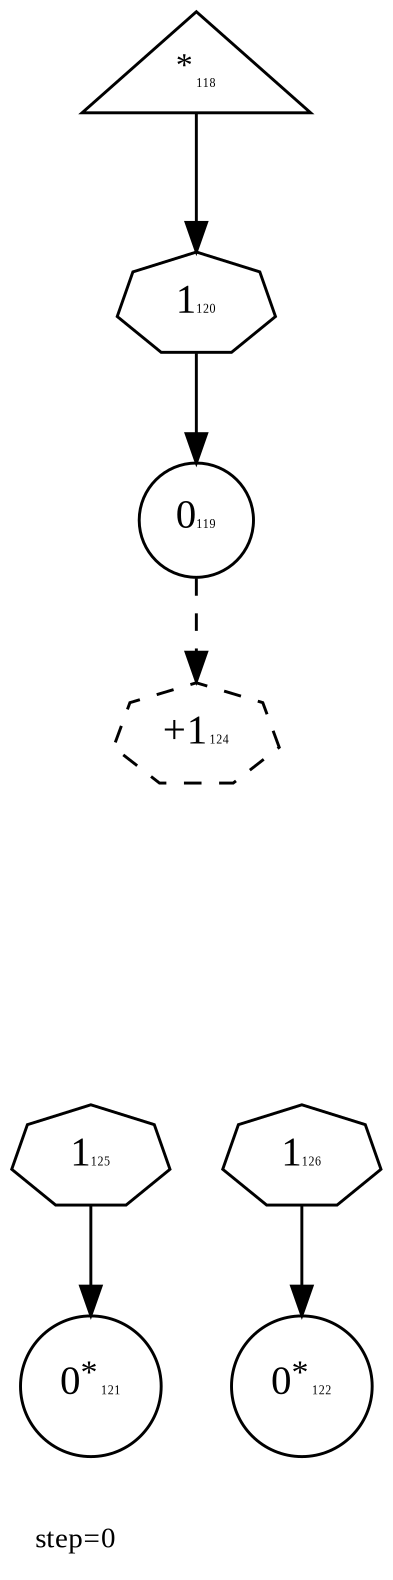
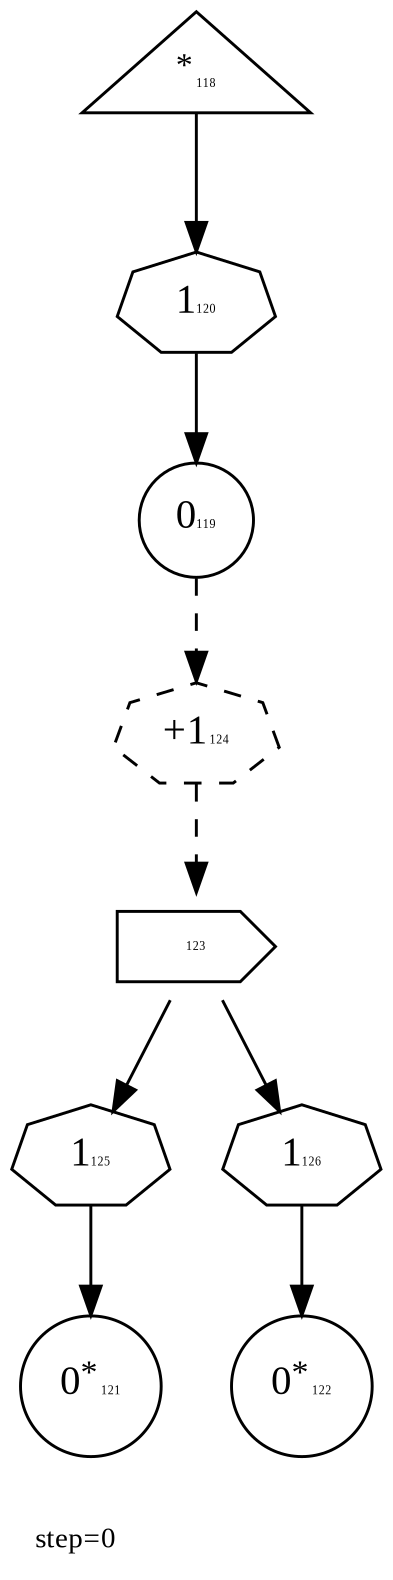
node "123": added
